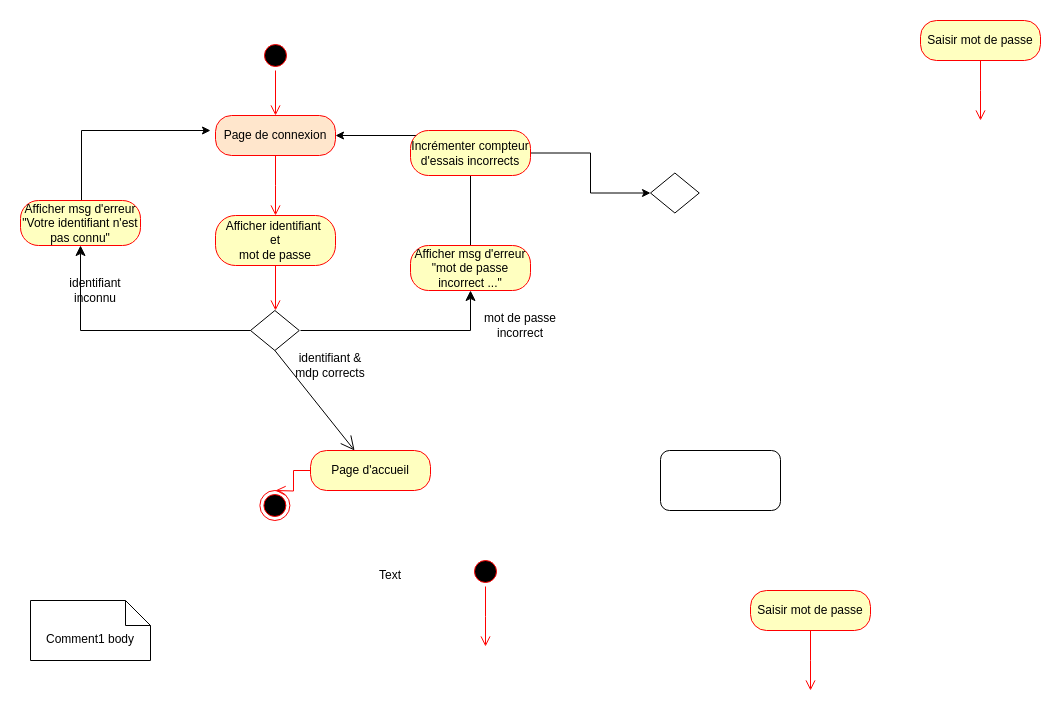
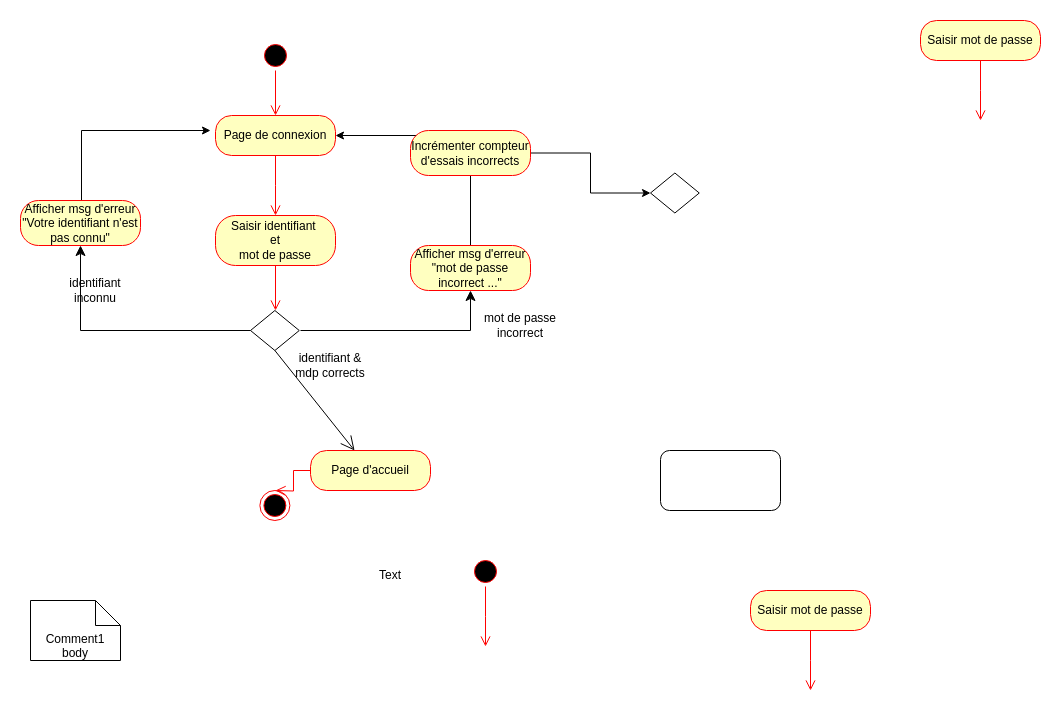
node "Page de connexion": fillcolor #ffe6cc -> #ffffc0
node "Afficher identifiant et mot de passe": label "Afficher identifiant et mot de passe" -> "Saisir identifiant et mot de passe"
node "Comment1 body": size 120x60 -> 90x60
